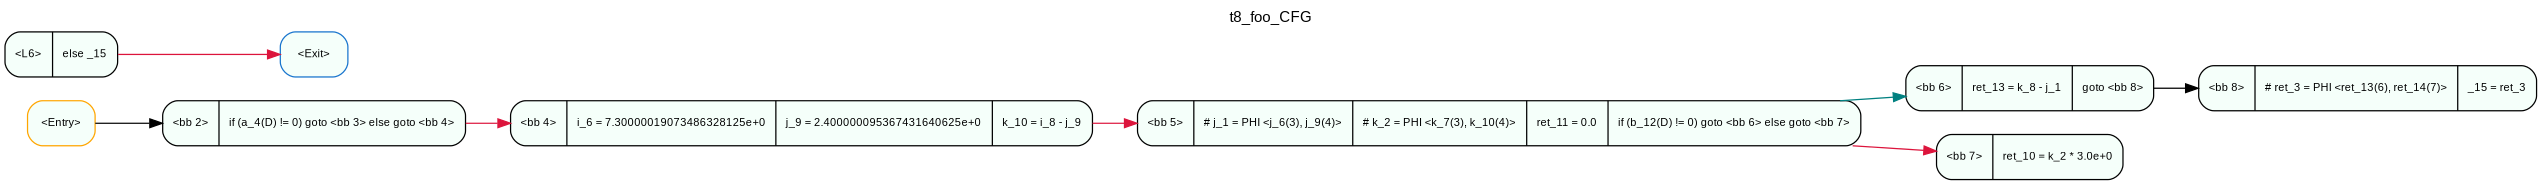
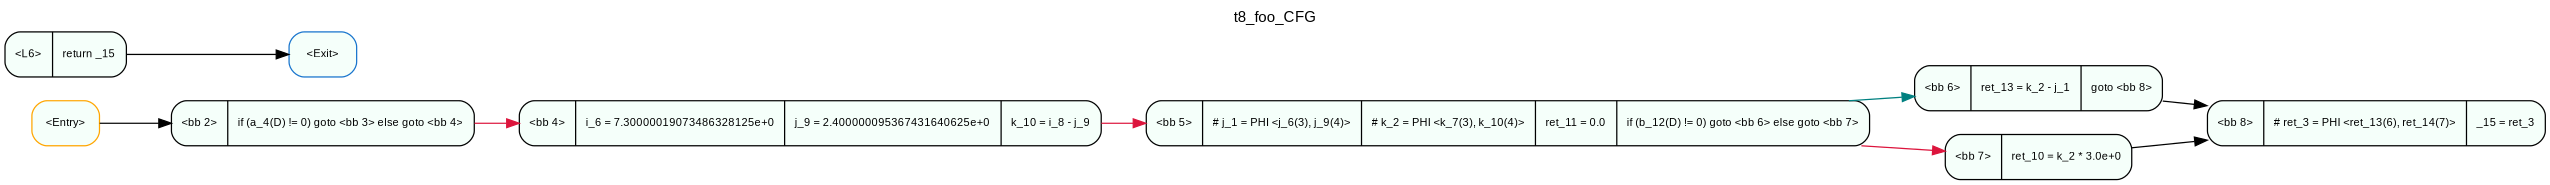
node "<L6>": text "else _15" -> "return _15"
edge "<L6>" -> "<Exit>": color crimson -> black
node "<bb 6>": text "ret_13 = k_8 - j_1" -> "ret_13 = k_2 - j_1"
edge "<bb 7>" -> "<bb 8>": added
